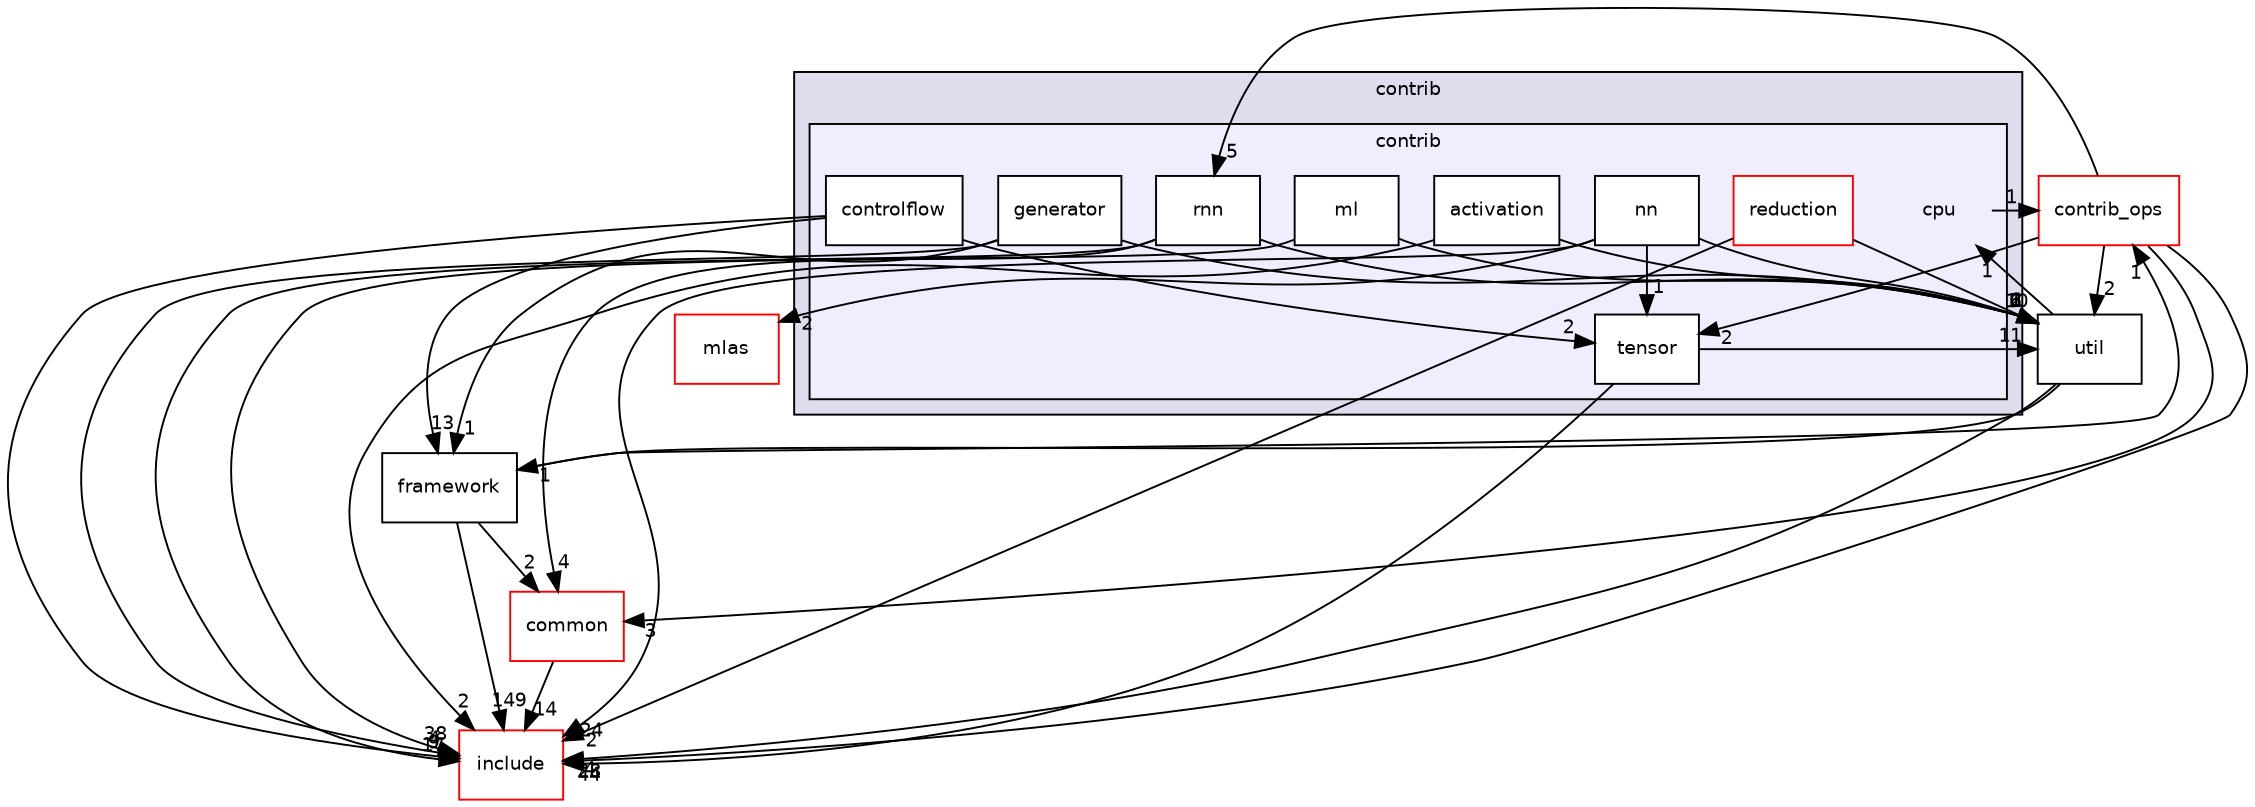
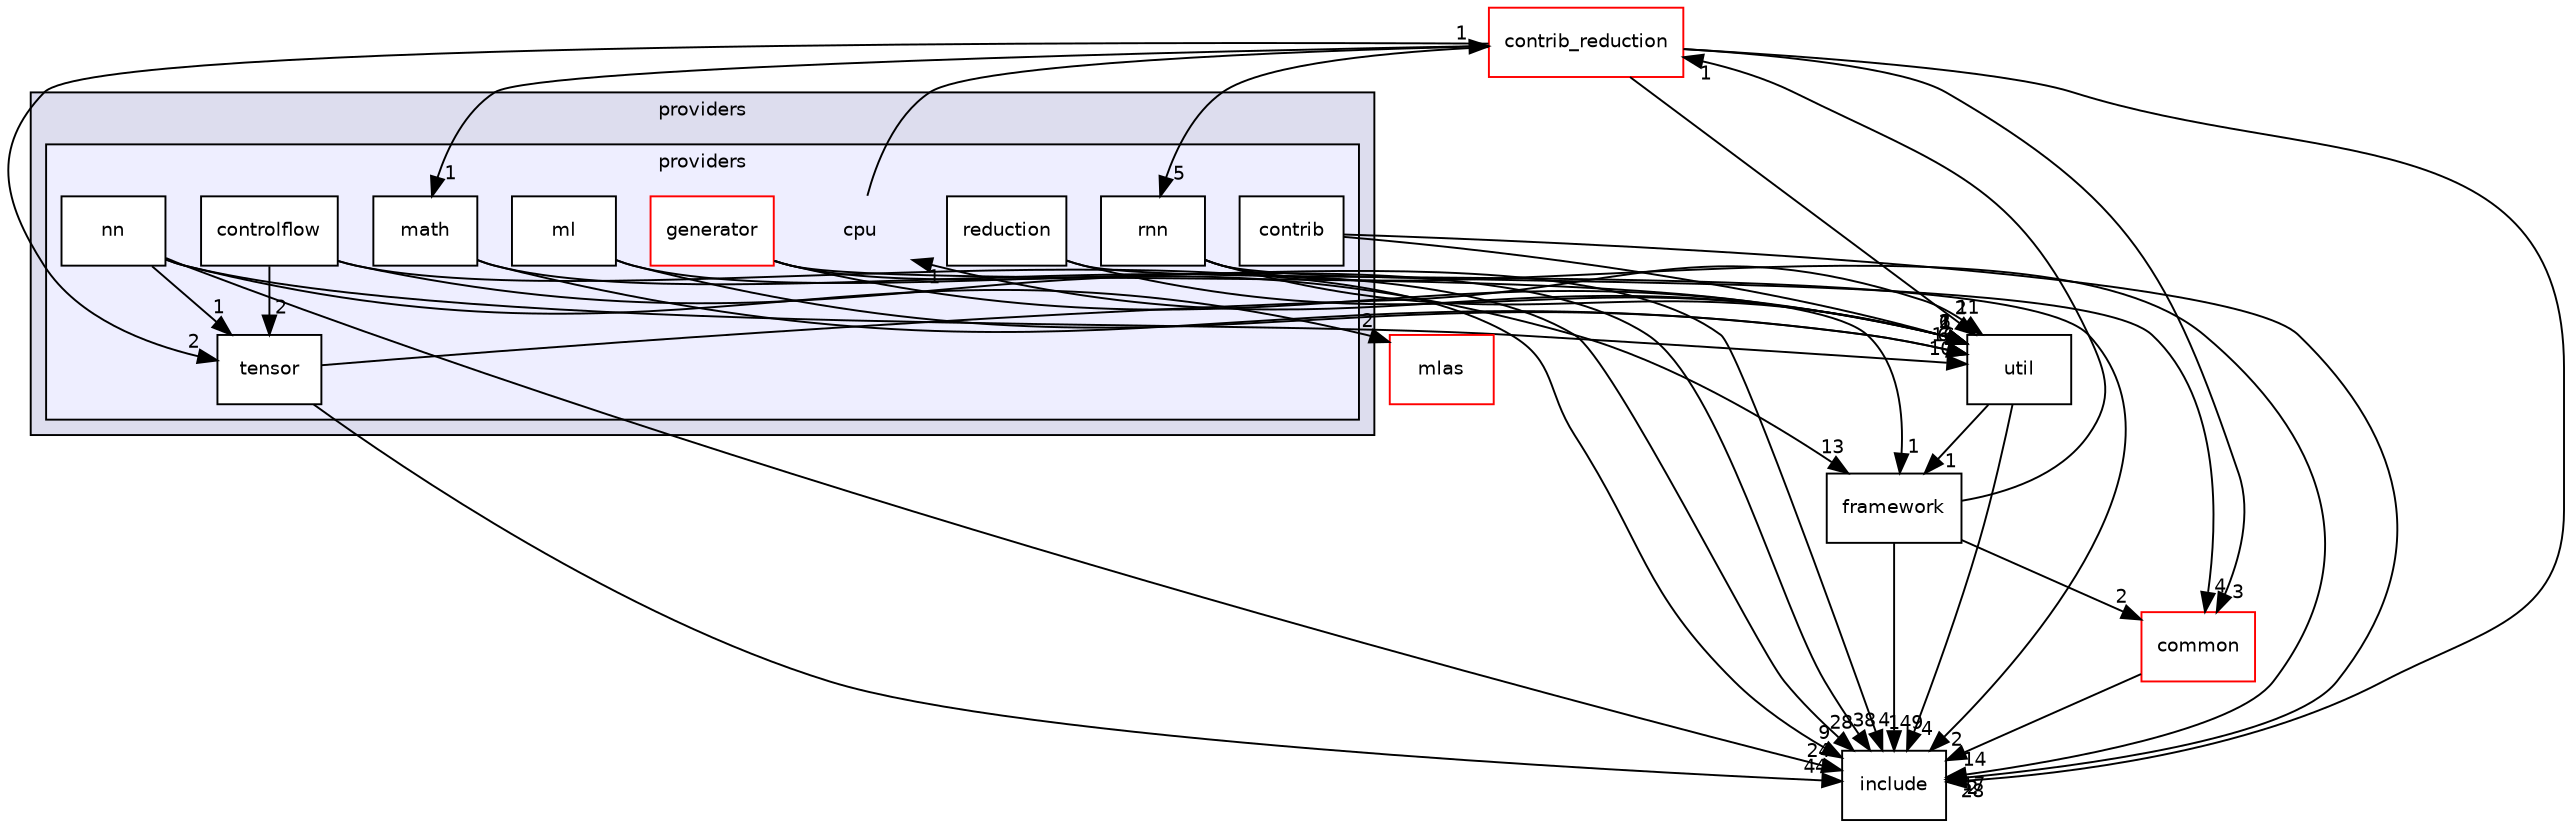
cluster "contrib": label "contrib" -> "providers"
node "generator": color black -> red
node "activation": label "activation" -> "contrib"
node "reduction": color red -> black
node "contrib_ops": label "contrib_ops" -> "contrib_reduction"
node "math": added
node "include": color red -> black
